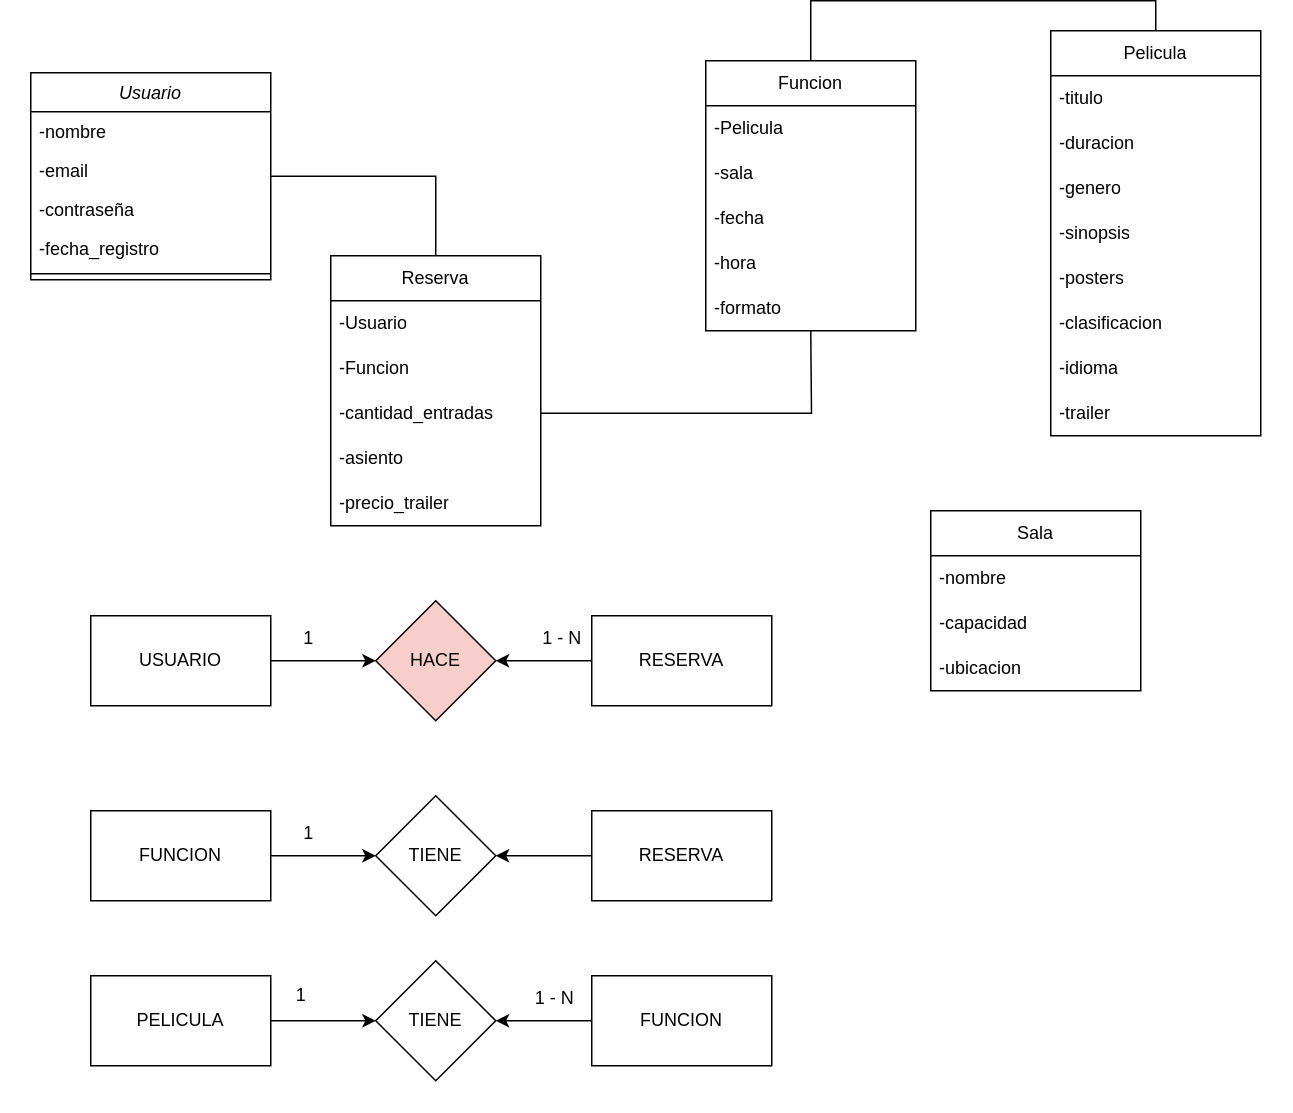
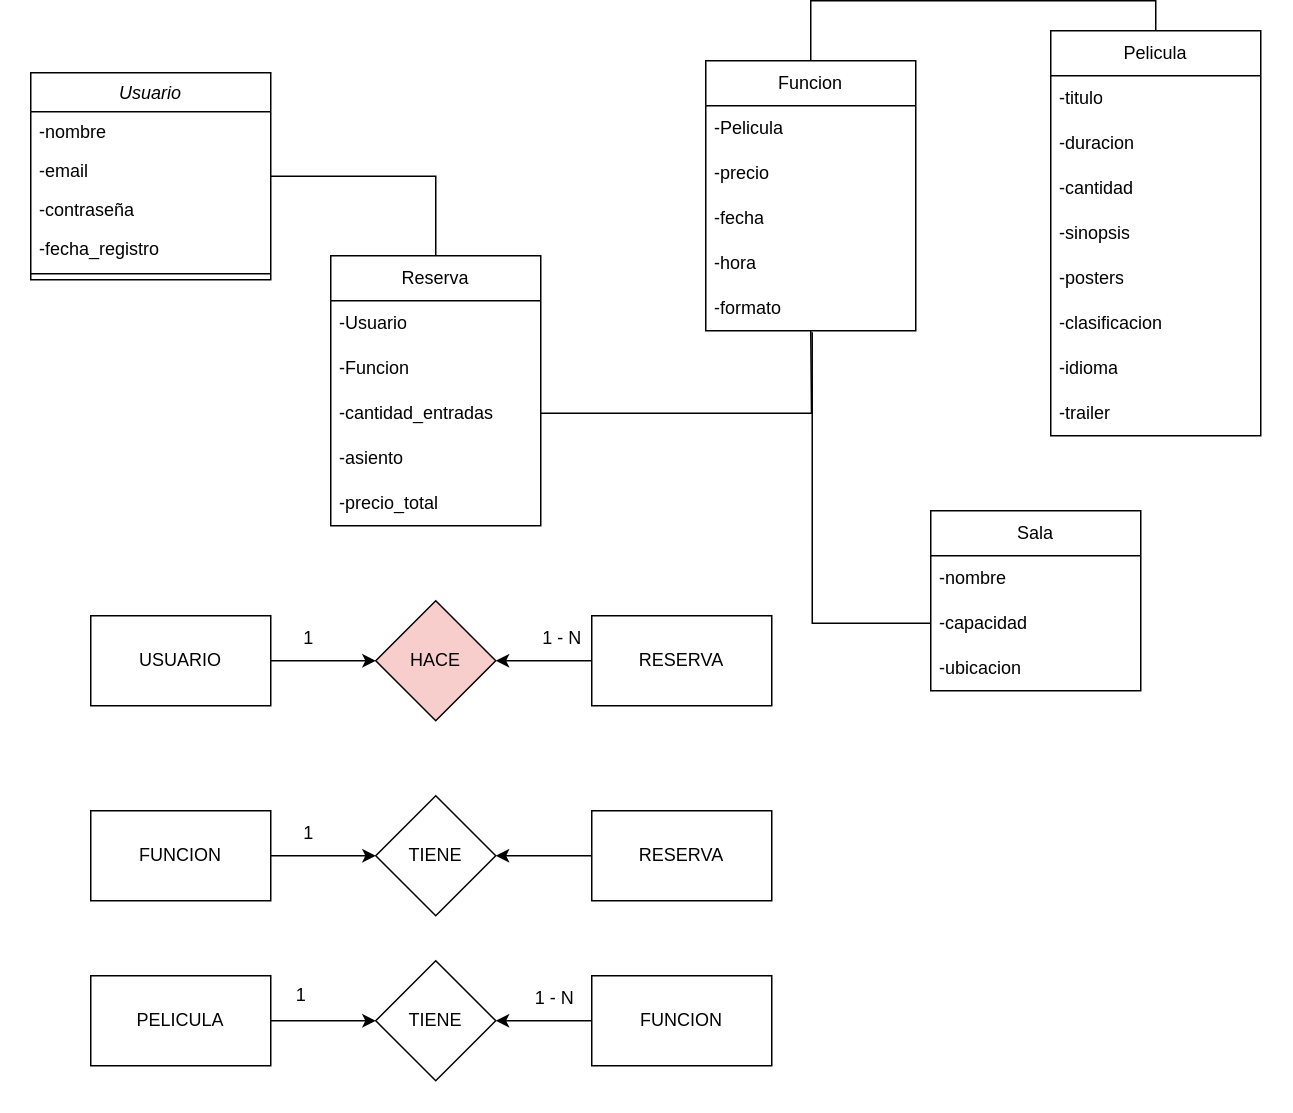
node "-sala": label "-sala" -> "-precio"
node "-genero": label "-genero" -> "-cantidad"
node "-precio_trailer": label "-precio_trailer" -> "-precio_total"
edge "-formato" -- "-capacidad": added
